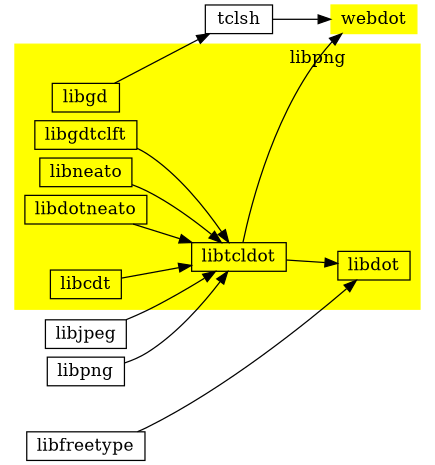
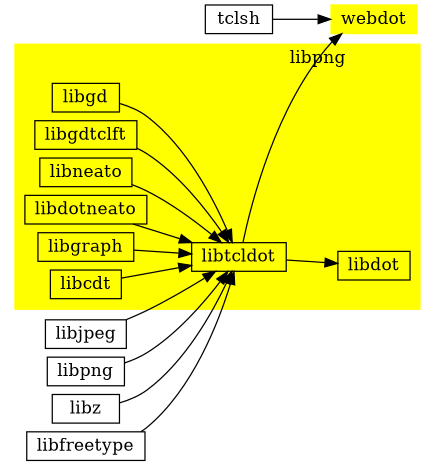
edge "libgd" -> "tclsh": now "libgd" -> "libtcldot"
node "libgraph": added
edge "libfreetype" -> "libdot": now "libfreetype" -> "libtcldot"
node "libz": added
